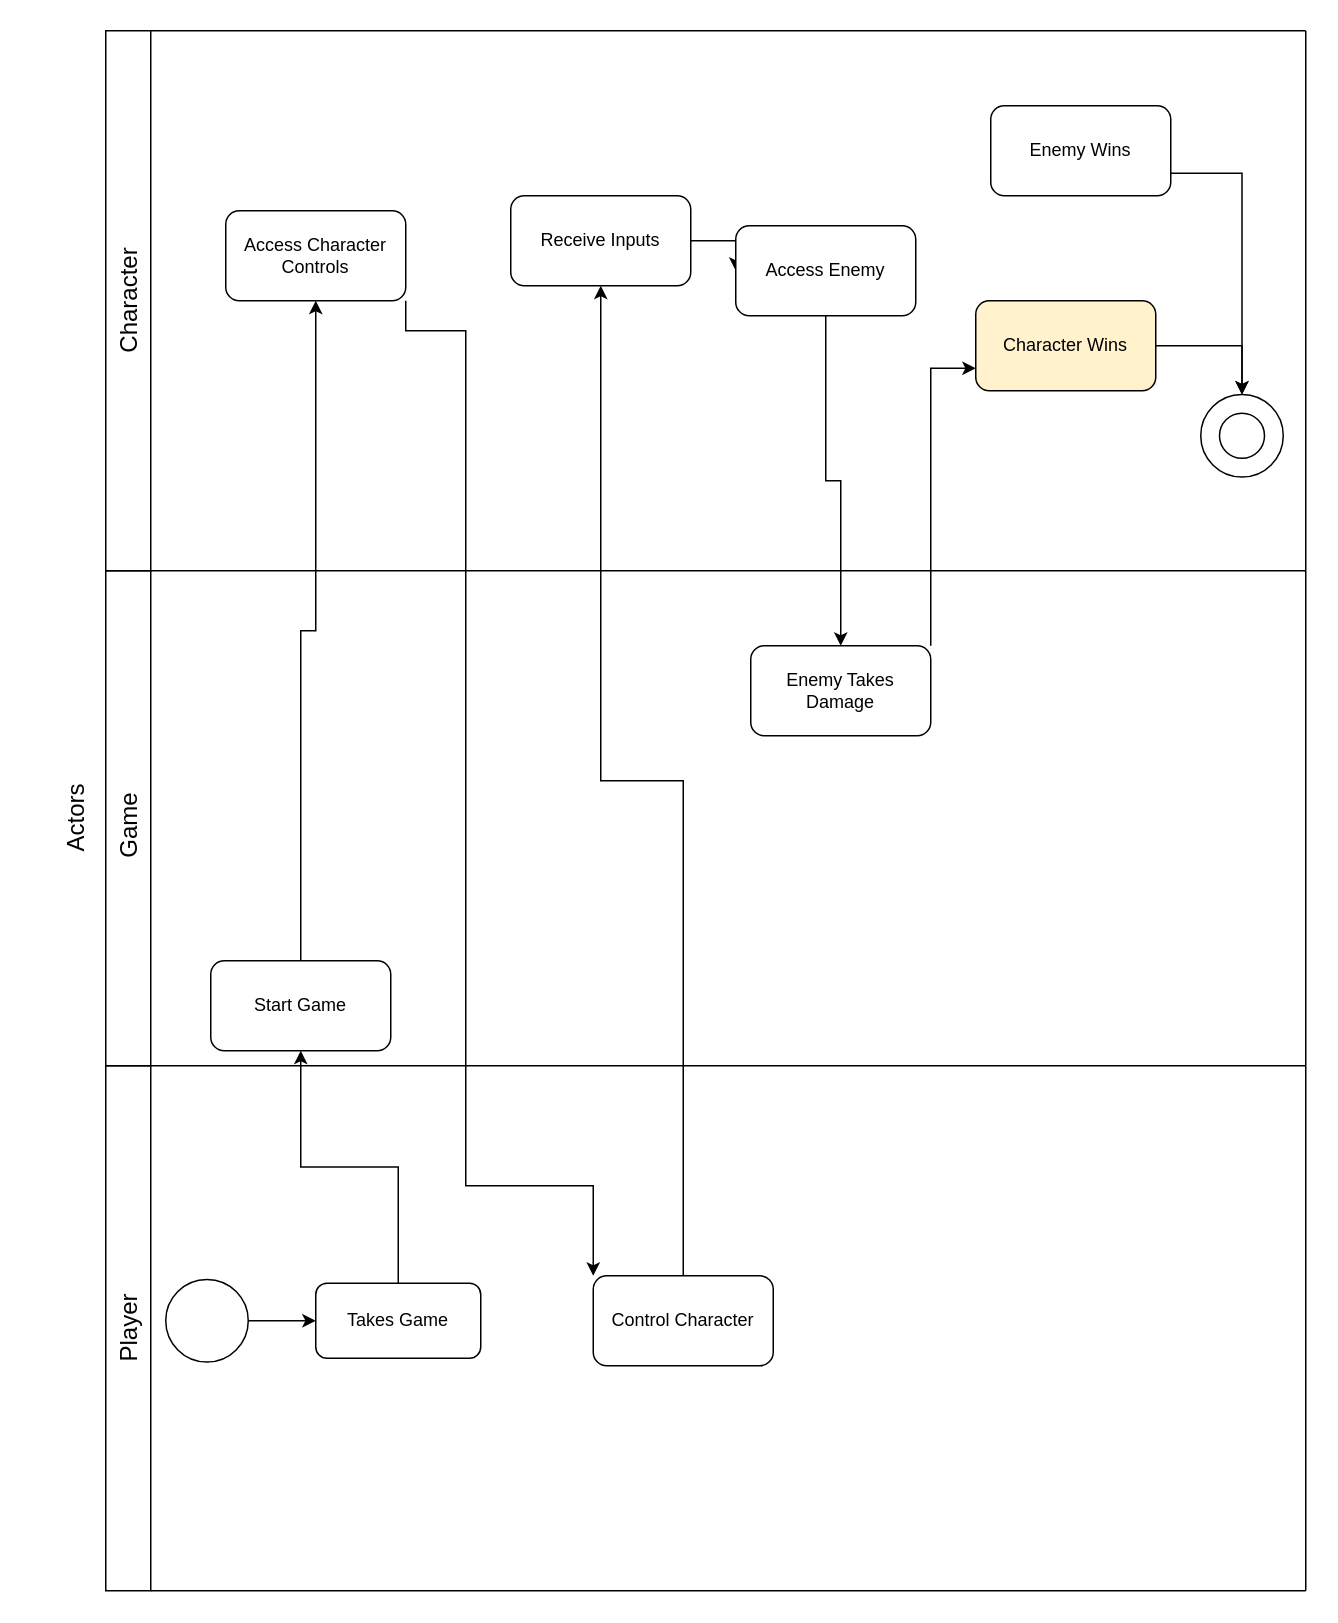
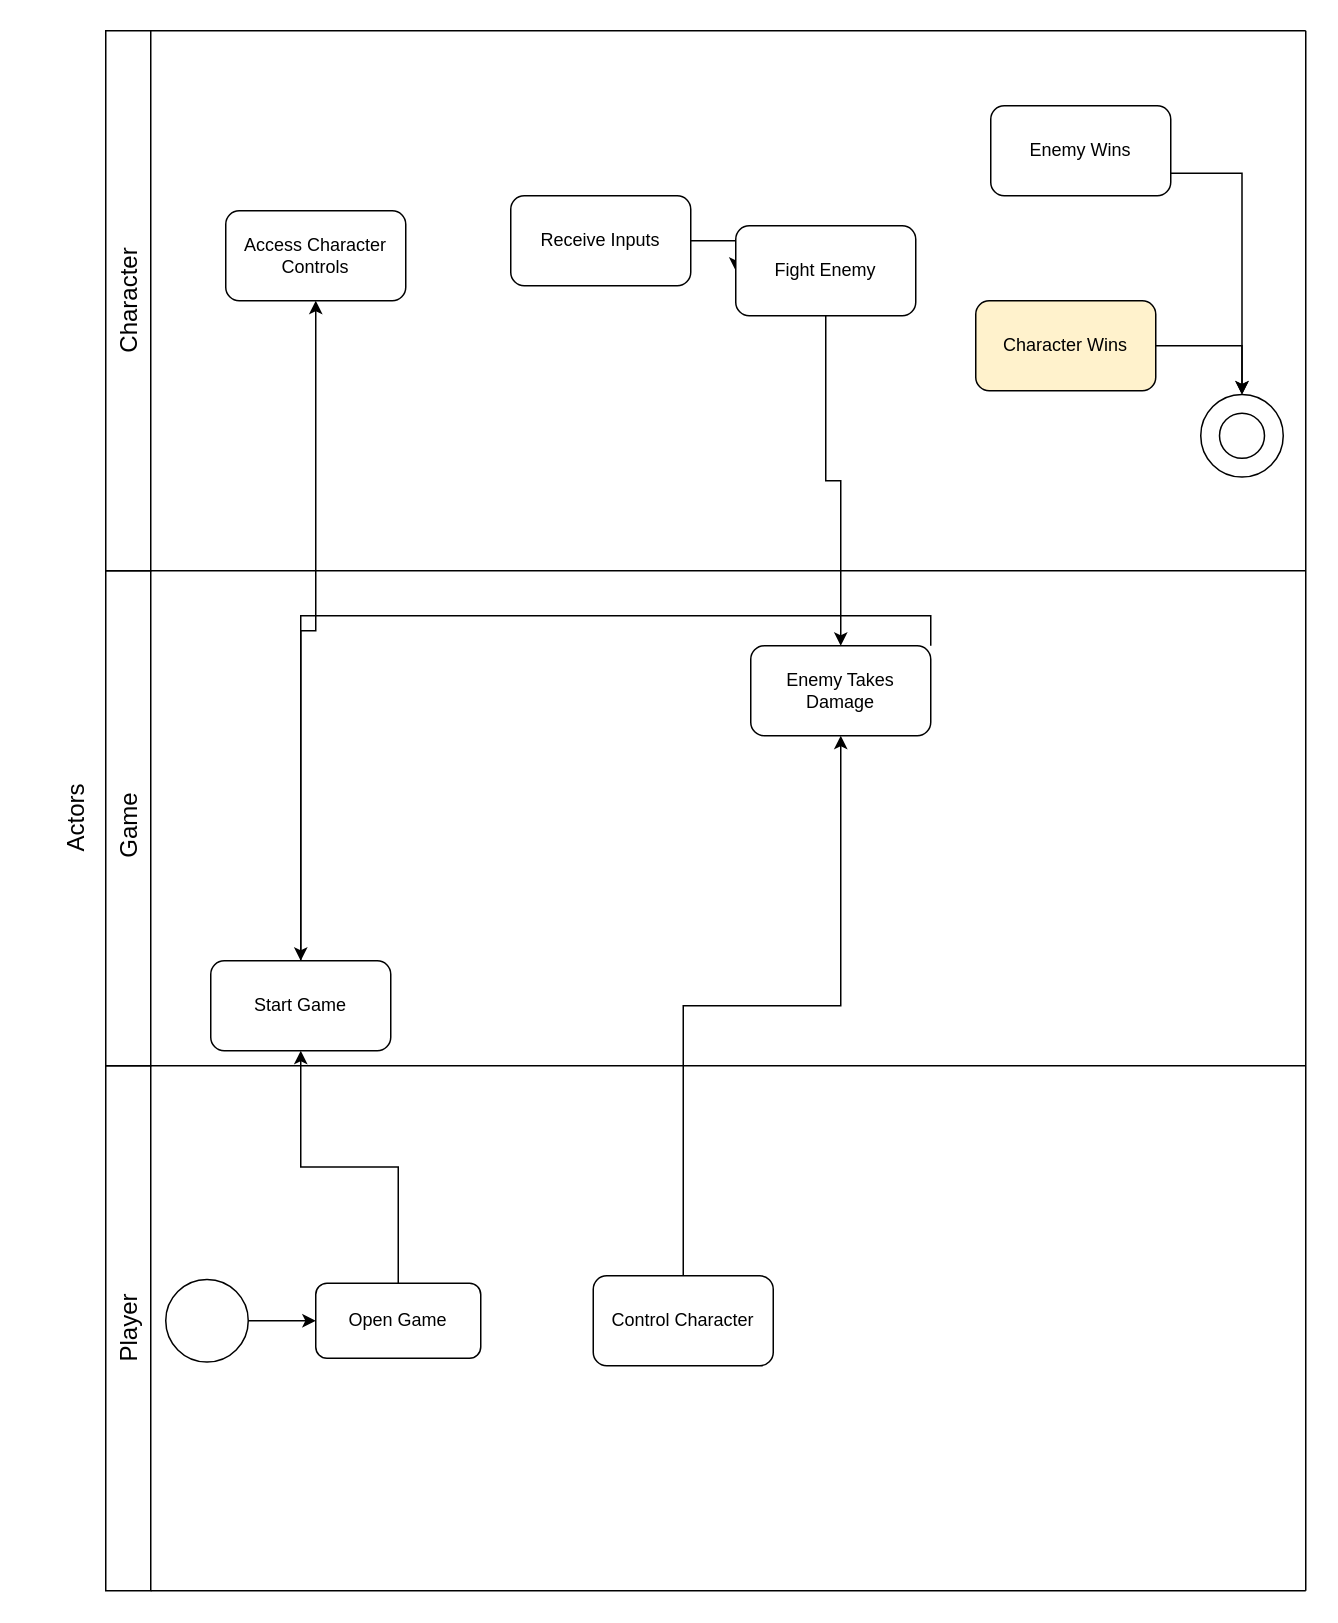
node "Access Enemy": label "Access Enemy" -> "Fight Enemy"
edge "Enemy Takes Damage" -> "Character Wins": now "Enemy Takes Damage" -> "Start Game"
edge "Control Character" -> "Receive Inputs": now "Control Character" -> "Enemy Takes Damage"
edge "Access Character Controls" -> "Control Character": removed
node "Takes Game": label "Takes Game" -> "Open Game"
